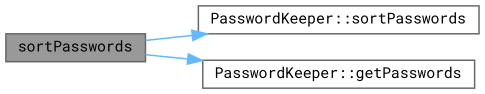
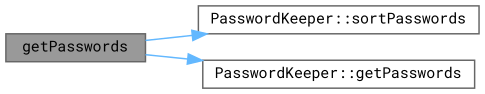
node "sortPasswords": label "sortPasswords" -> "getPasswords"
